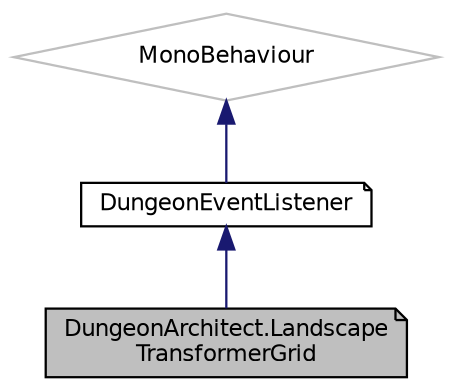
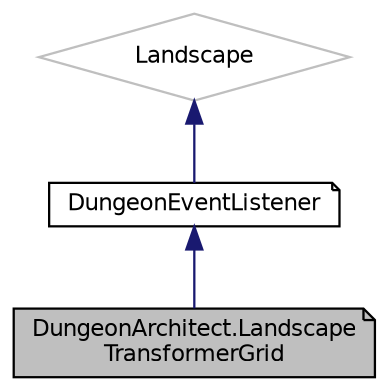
node "MonoBehaviour": label "MonoBehaviour" -> "Landscape"
